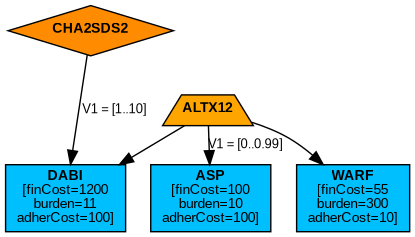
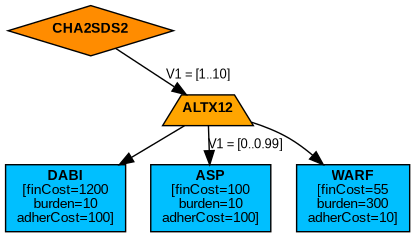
edge "CHA2SDS2" -> "DABI": now "CHA2SDS2" -> "ALTX12"
node "DABI": text "burden=11" -> "burden=10"
